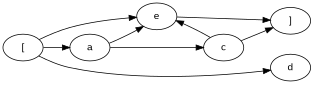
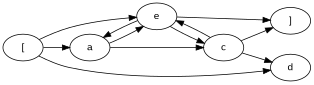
edge "e" -> "a": added
edge "e" -> "c": added
edge "c" -> "d": added
